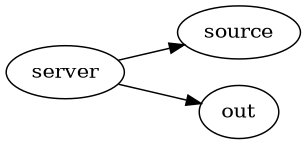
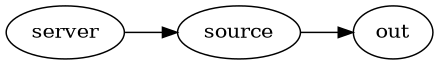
edge "server" -> "out": now "source" -> "out"
